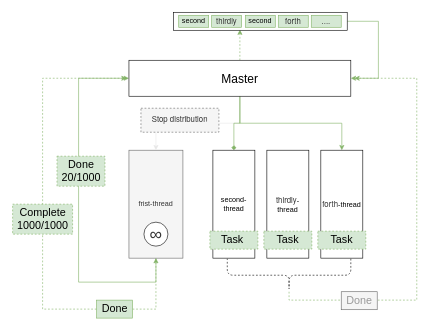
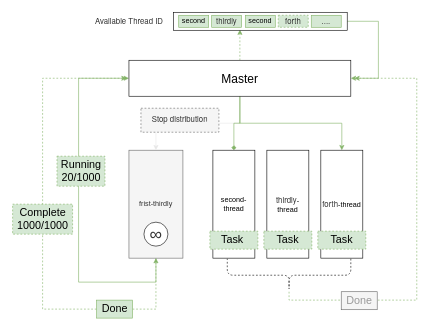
node "Available Thread ID": added
node "forth": style solid -> dashed
node "Done20/1000": label "Done20/1000" -> "Running20/1000"
node "frist-thread": label "frist-thread" -> "frist-thirdly"
